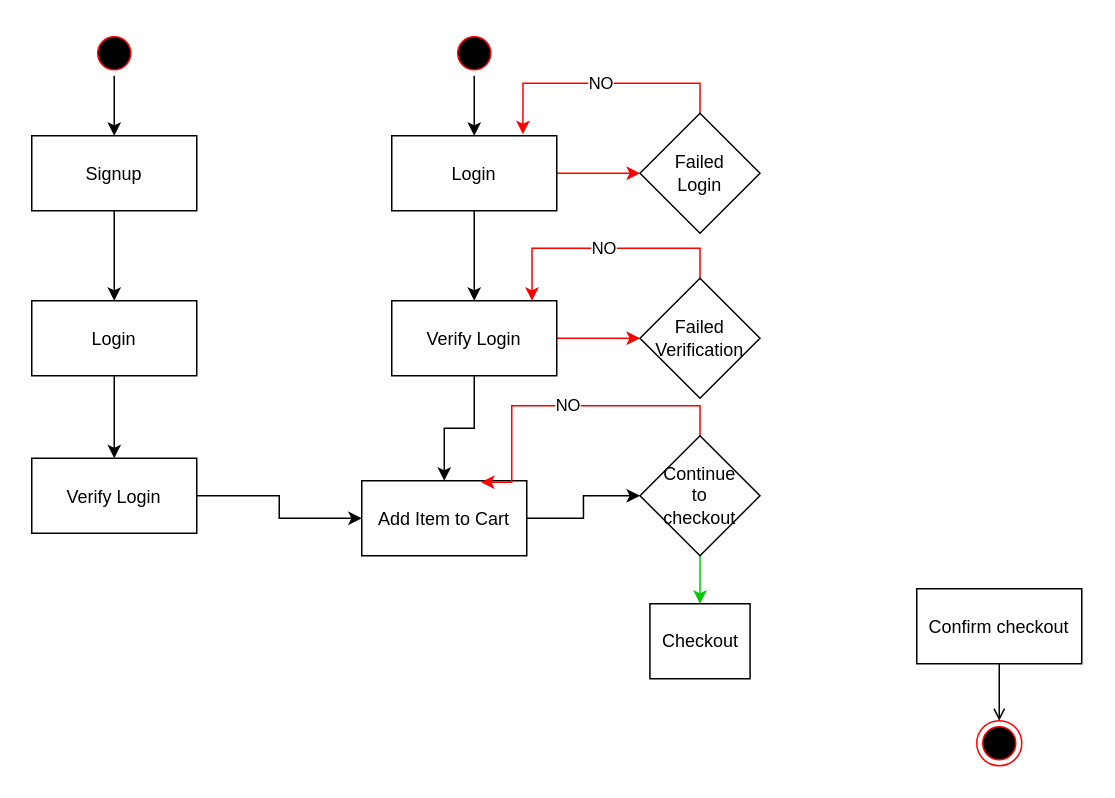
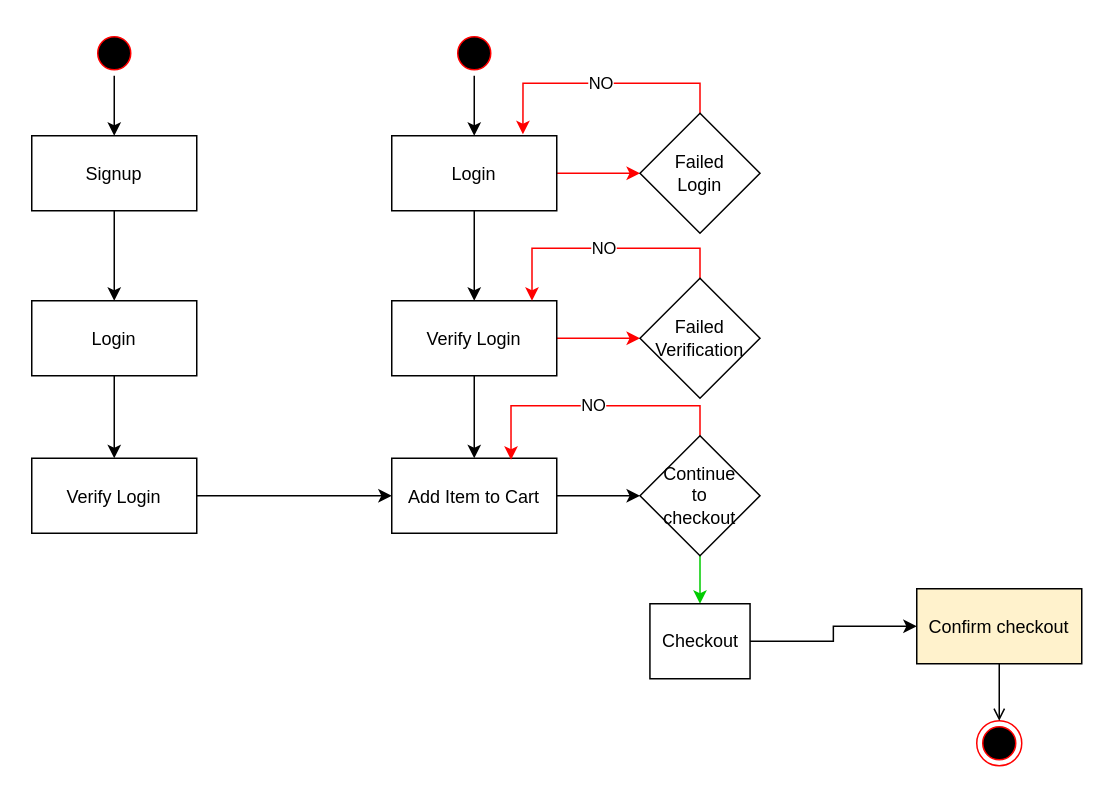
node "Add Item to Cart": moved (444, 518) -> (474, 496)
node "Confirm checkout": fillcolor #ffffff -> #fff2cc
edge "Checkout" -> "Confirm checkout": added
